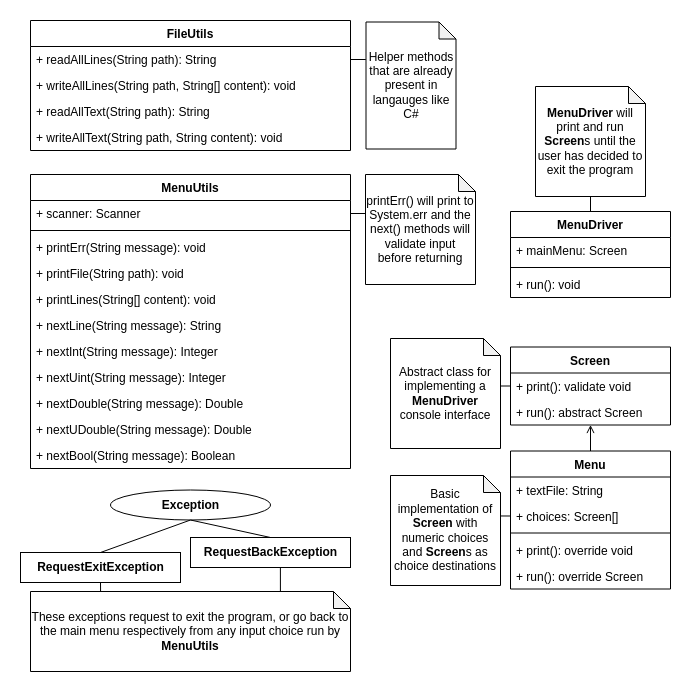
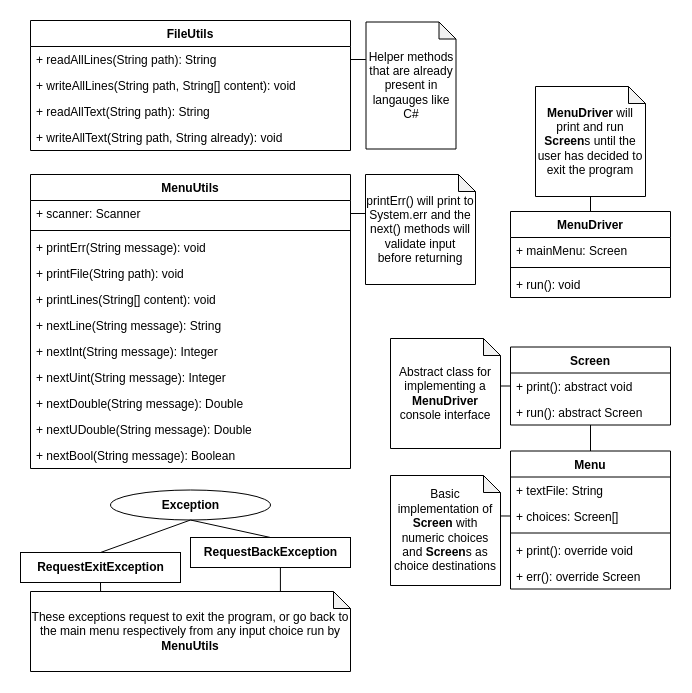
node "+ writeAllText(String path, String content): void": label "+ writeAllText(String path, String content): void" -> "+ writeAllText(String path, String already): void"
node "+ print(): validate void": label "+ print(): validate void" -> "+ print(): abstract void"
edge "Menu" -> "Screen": arrowhead open -> none
node "+ run(): override Screen": label "+ run(): override Screen" -> "+ err(): override Screen"
